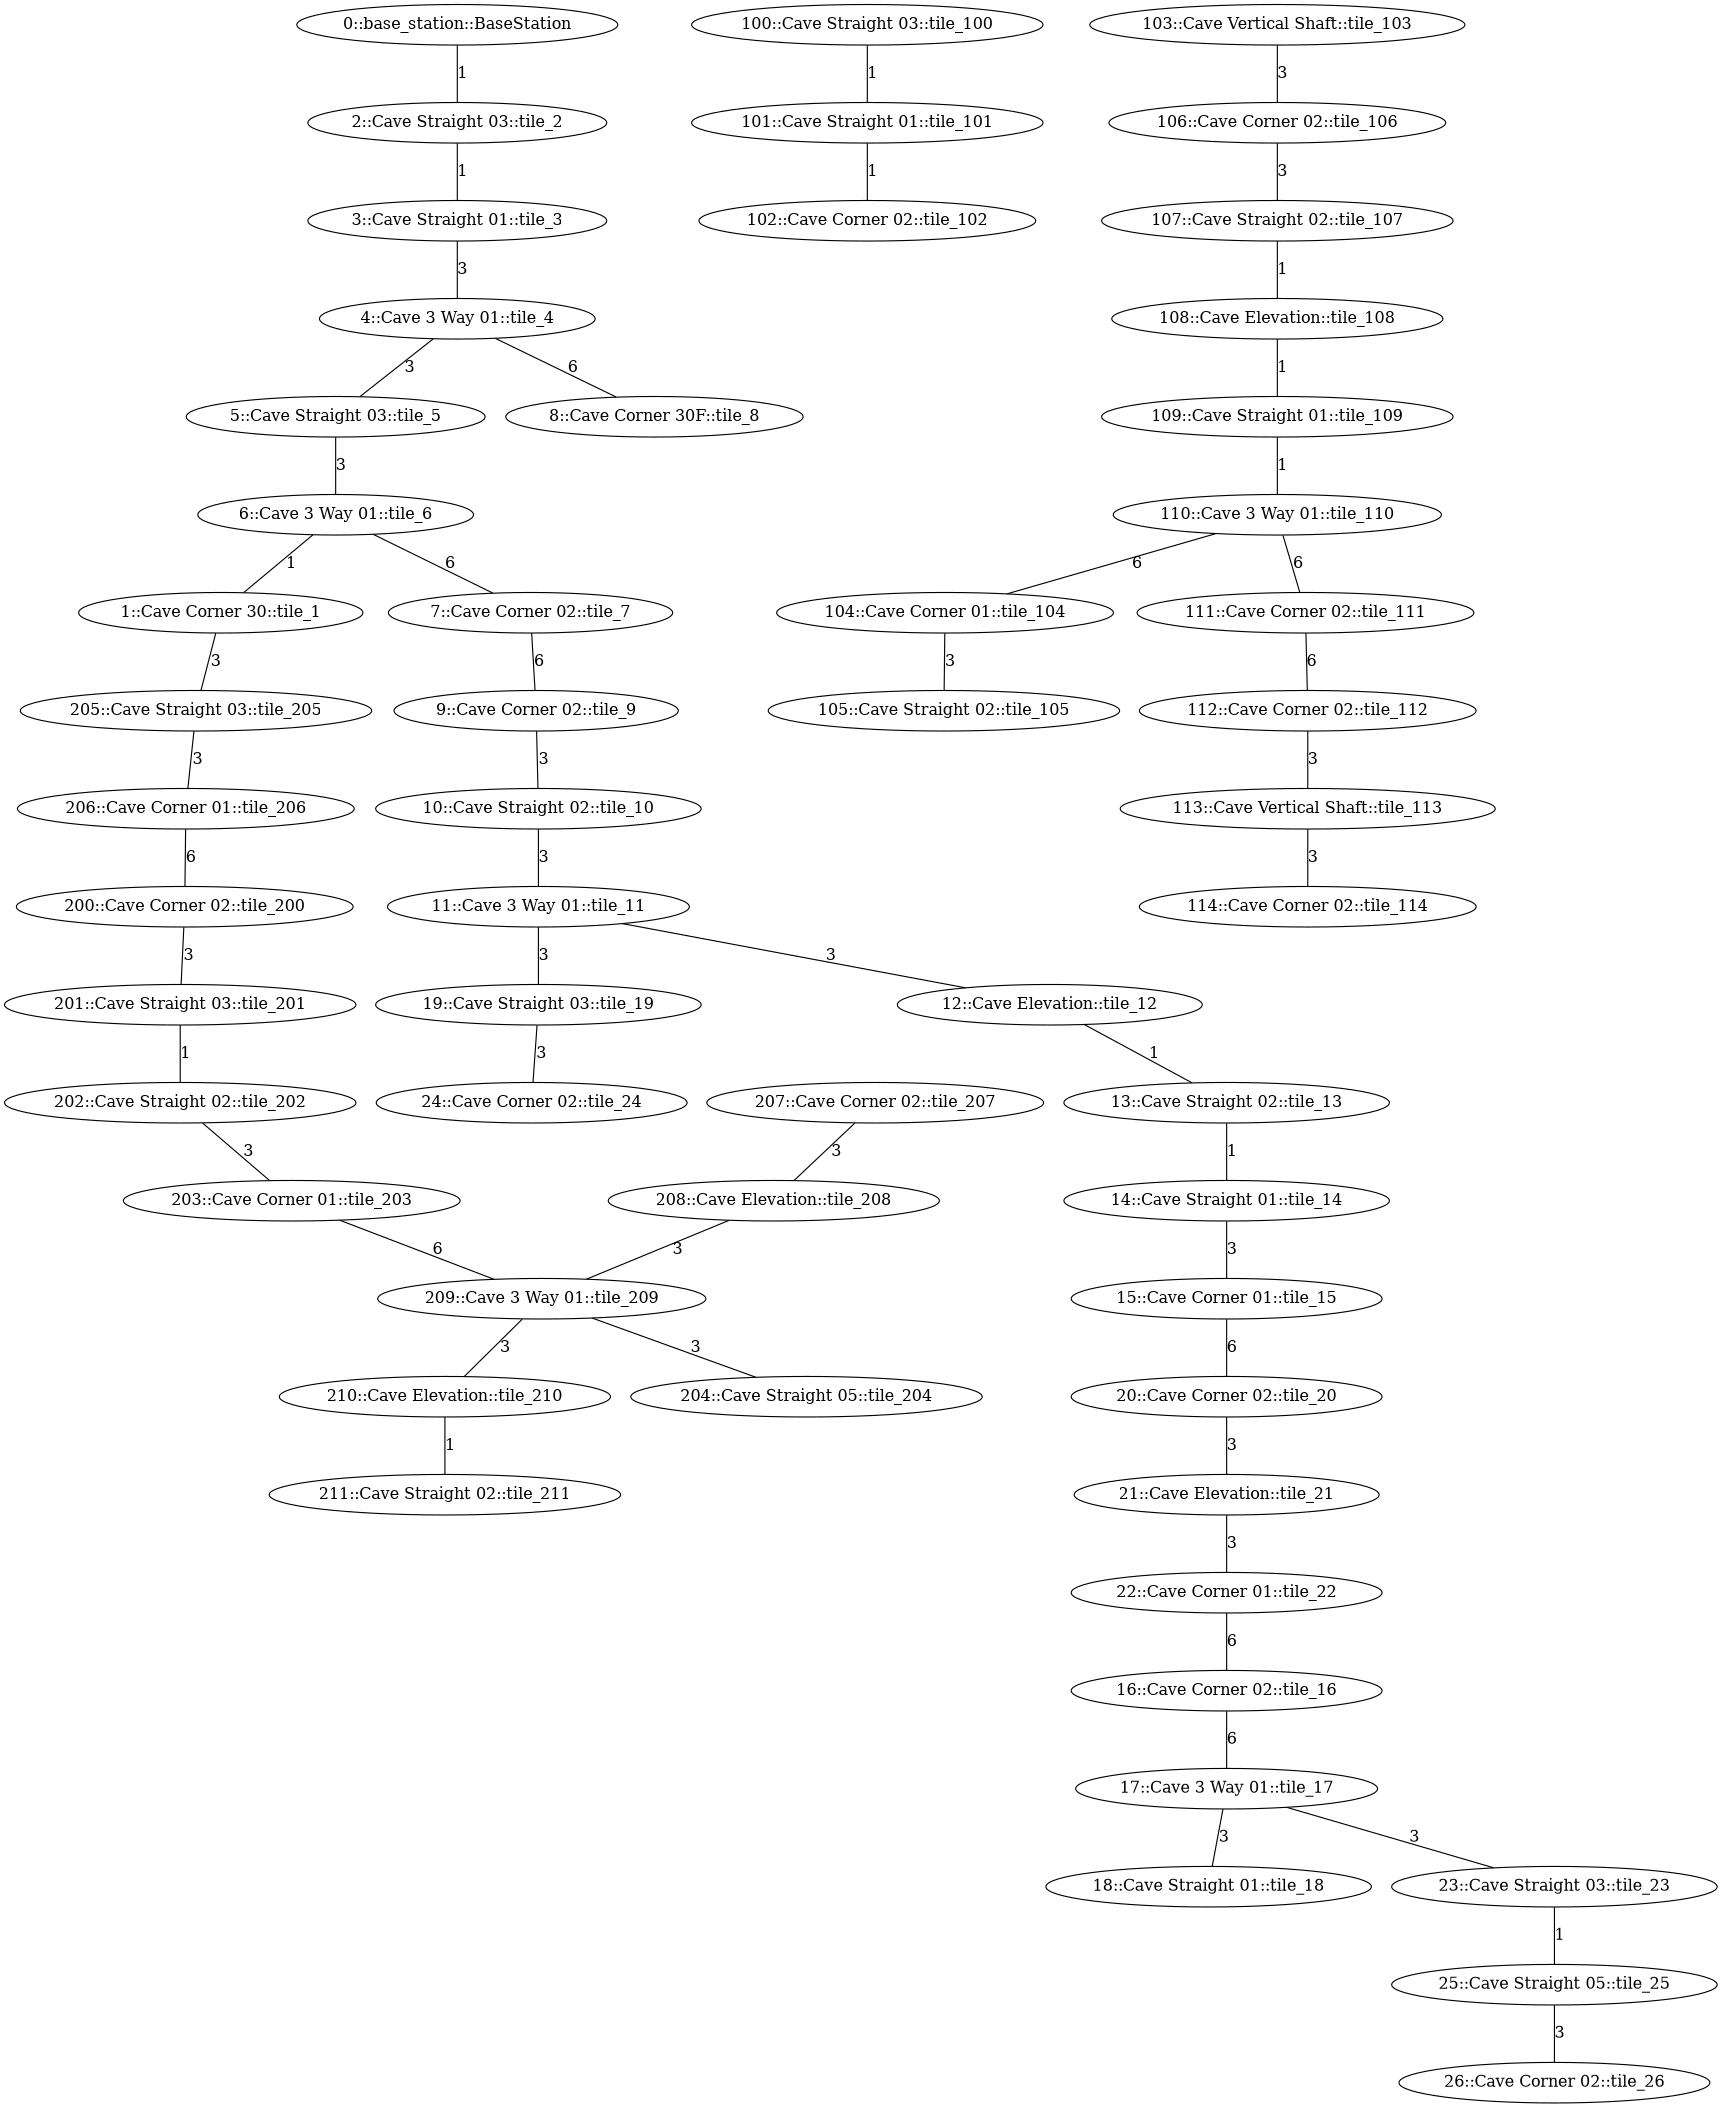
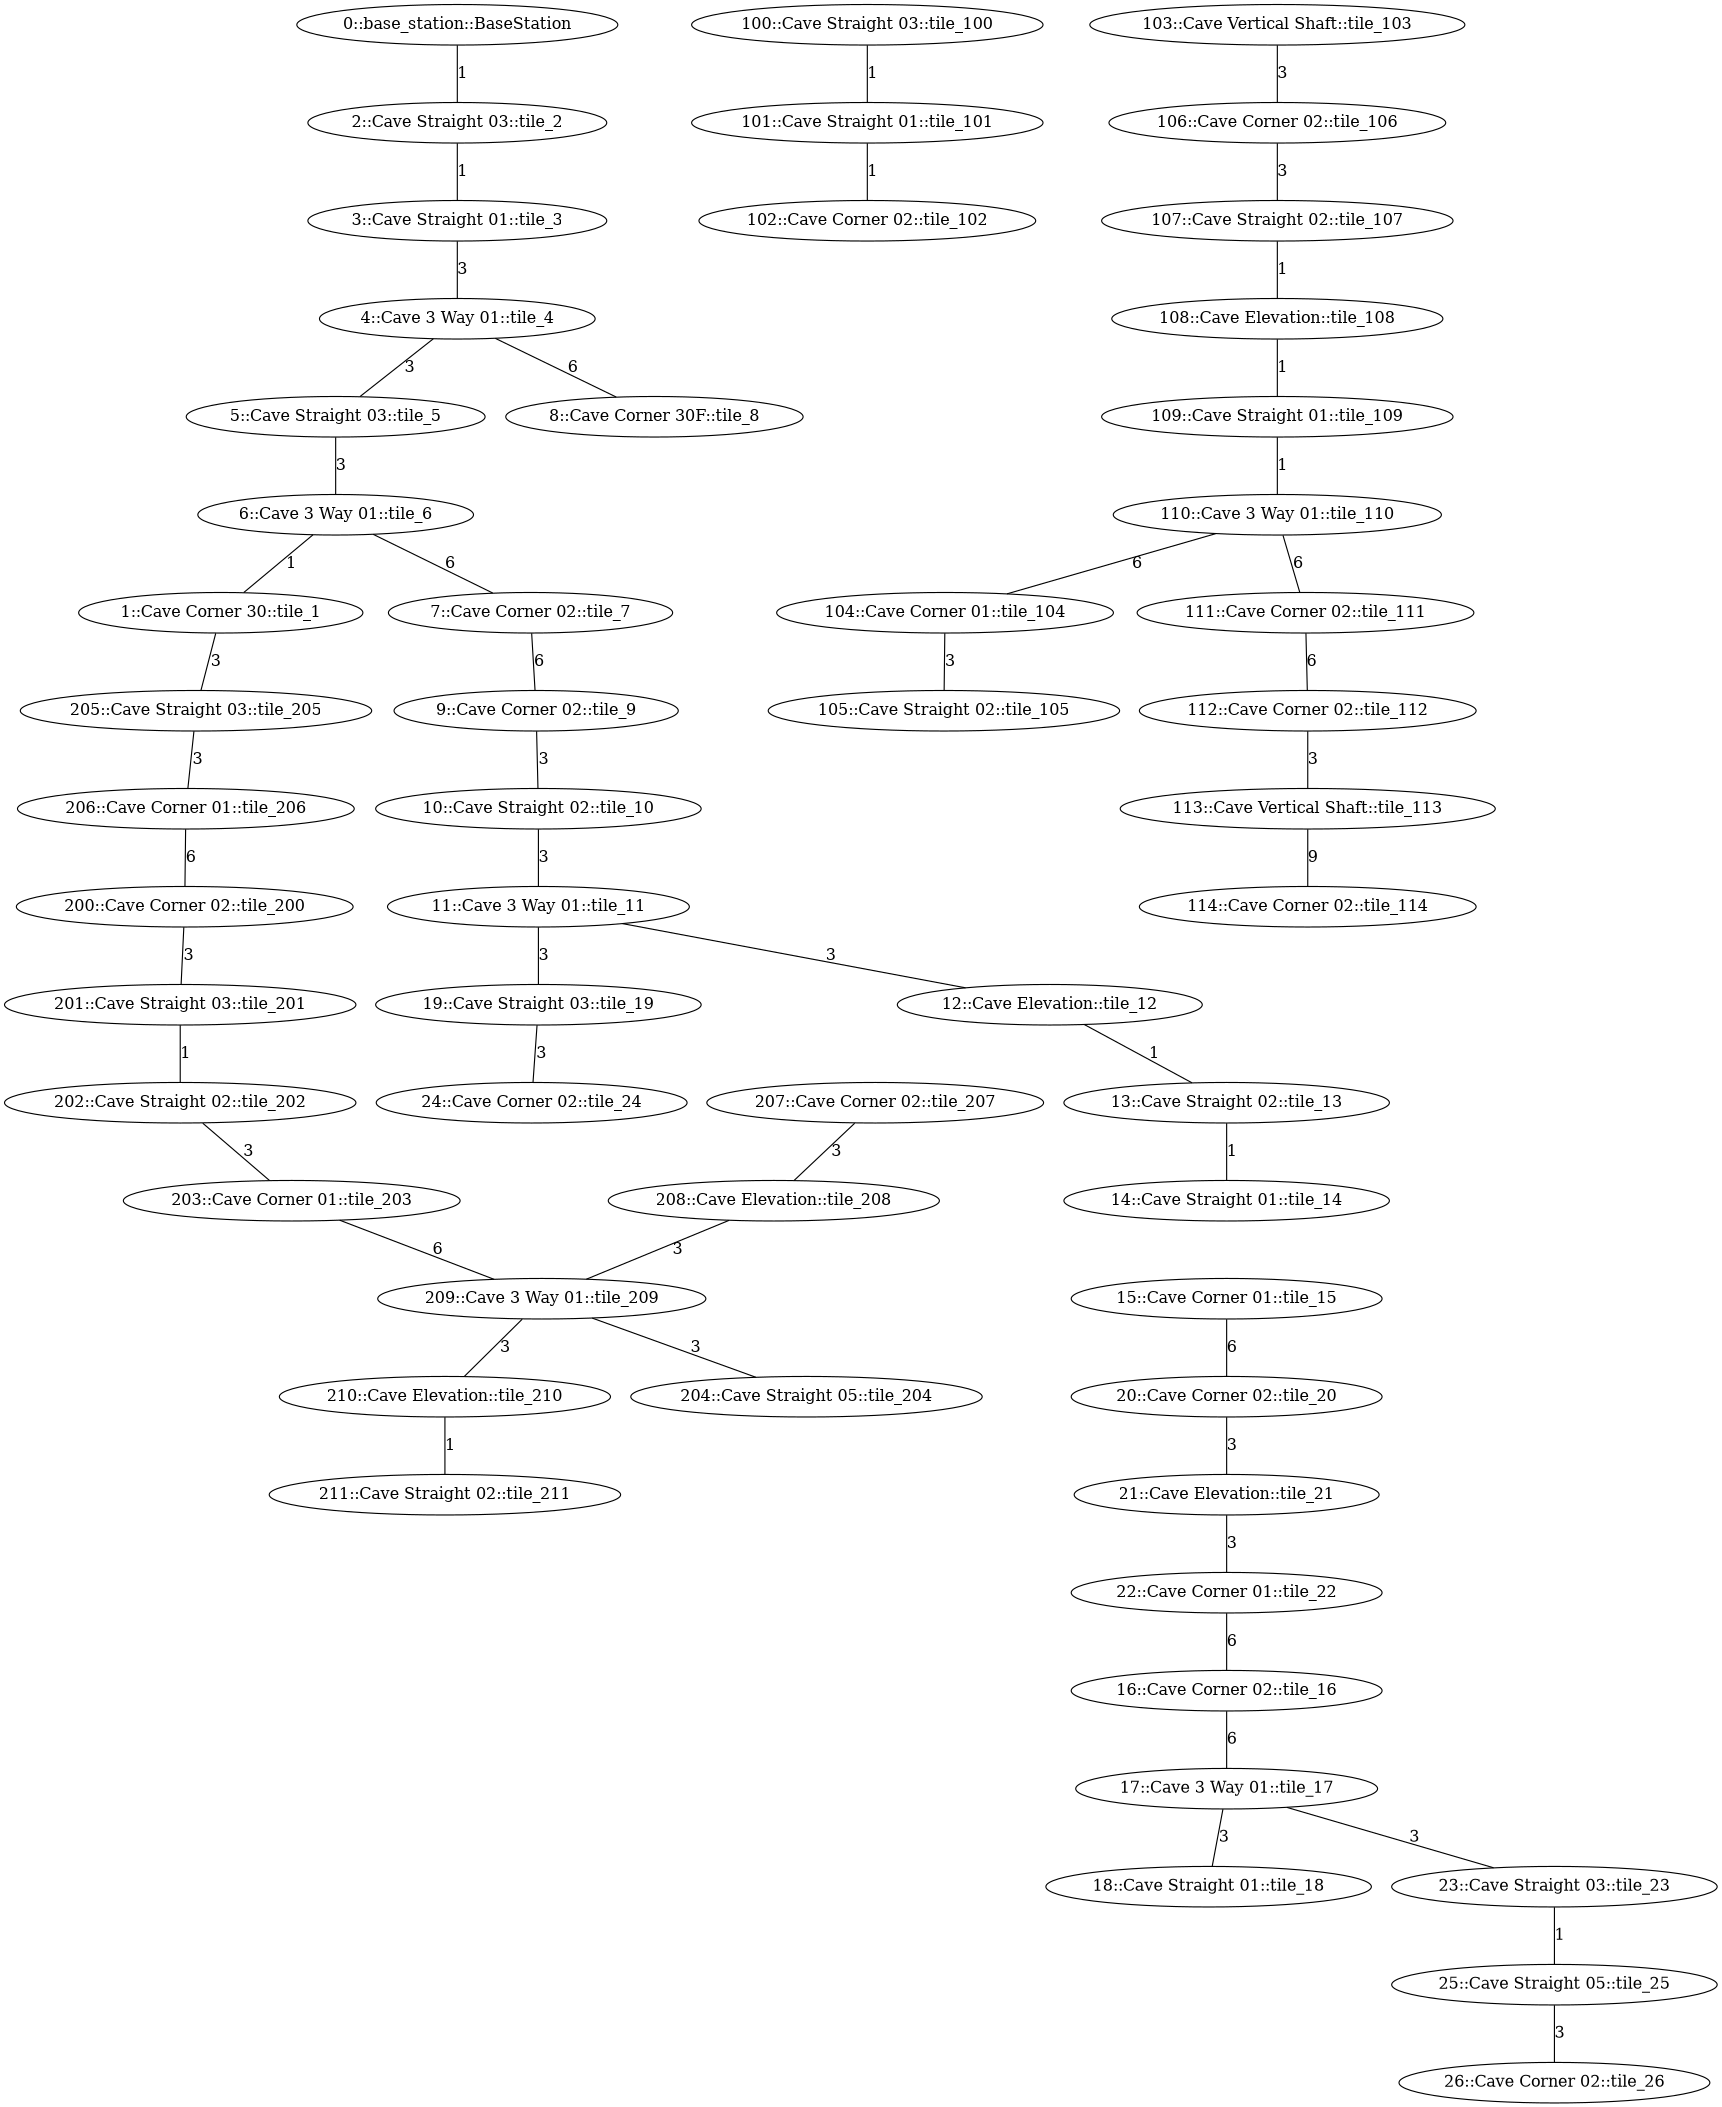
edge "113::Cave Vertical Shaft::tile_113" -- "114::Cave Corner 02::tile_114": label "3" -> "9"
edge "14::Cave Straight 01::tile_14" -- "15::Cave Corner 01::tile_15": removed, label "3"
